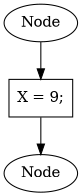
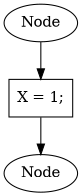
node "X = 9;": label "X = 9;" -> "X = 1;"
